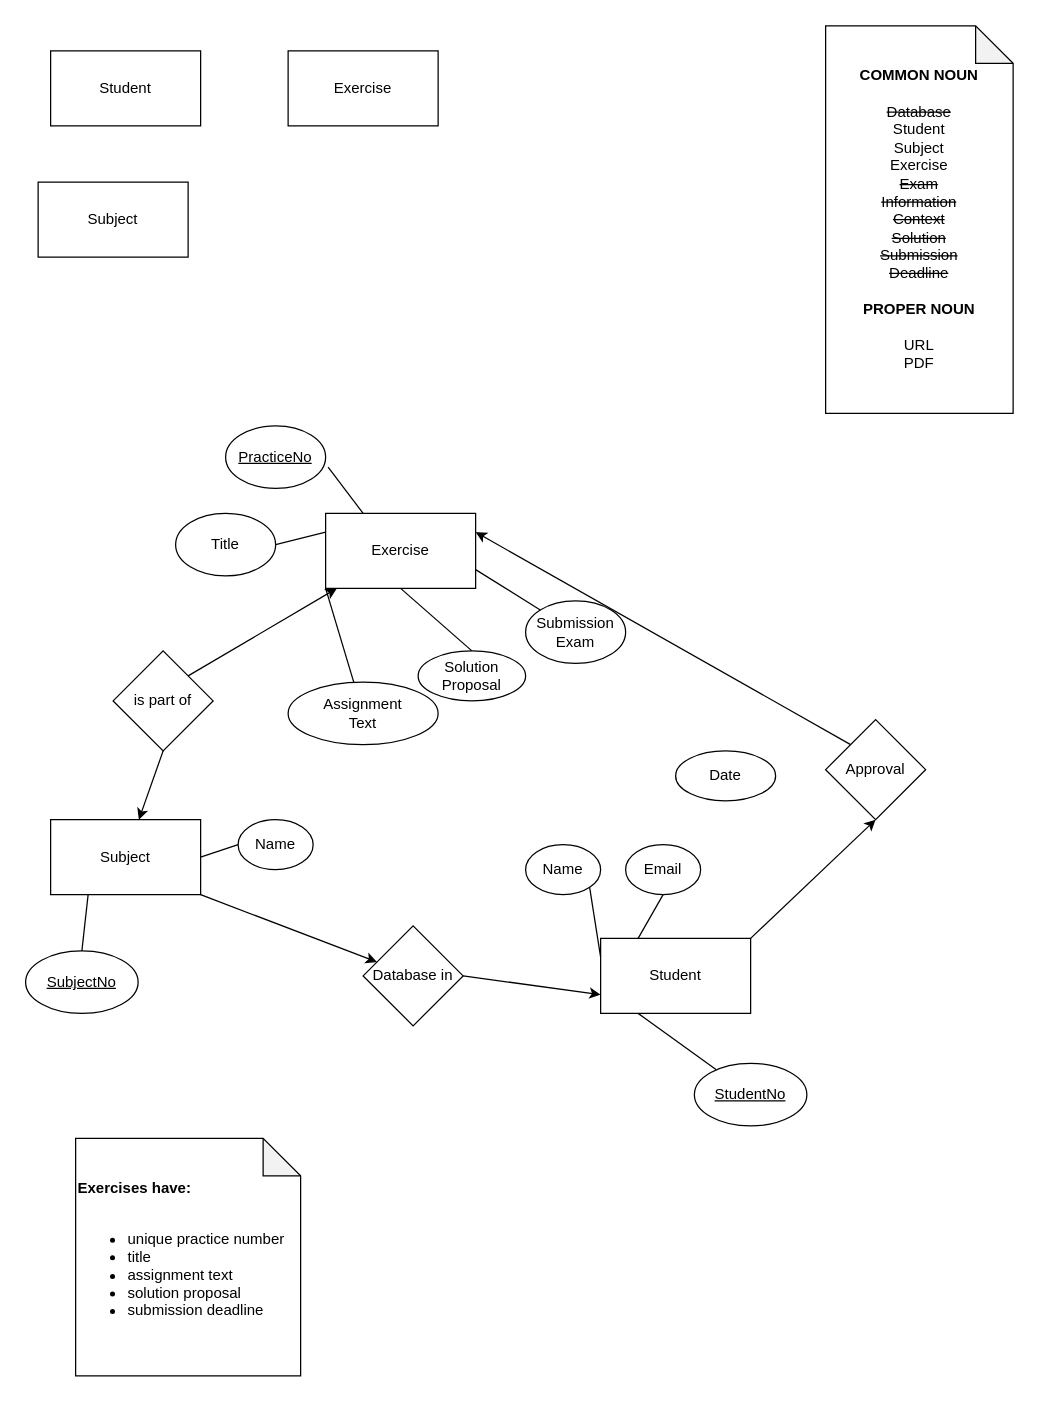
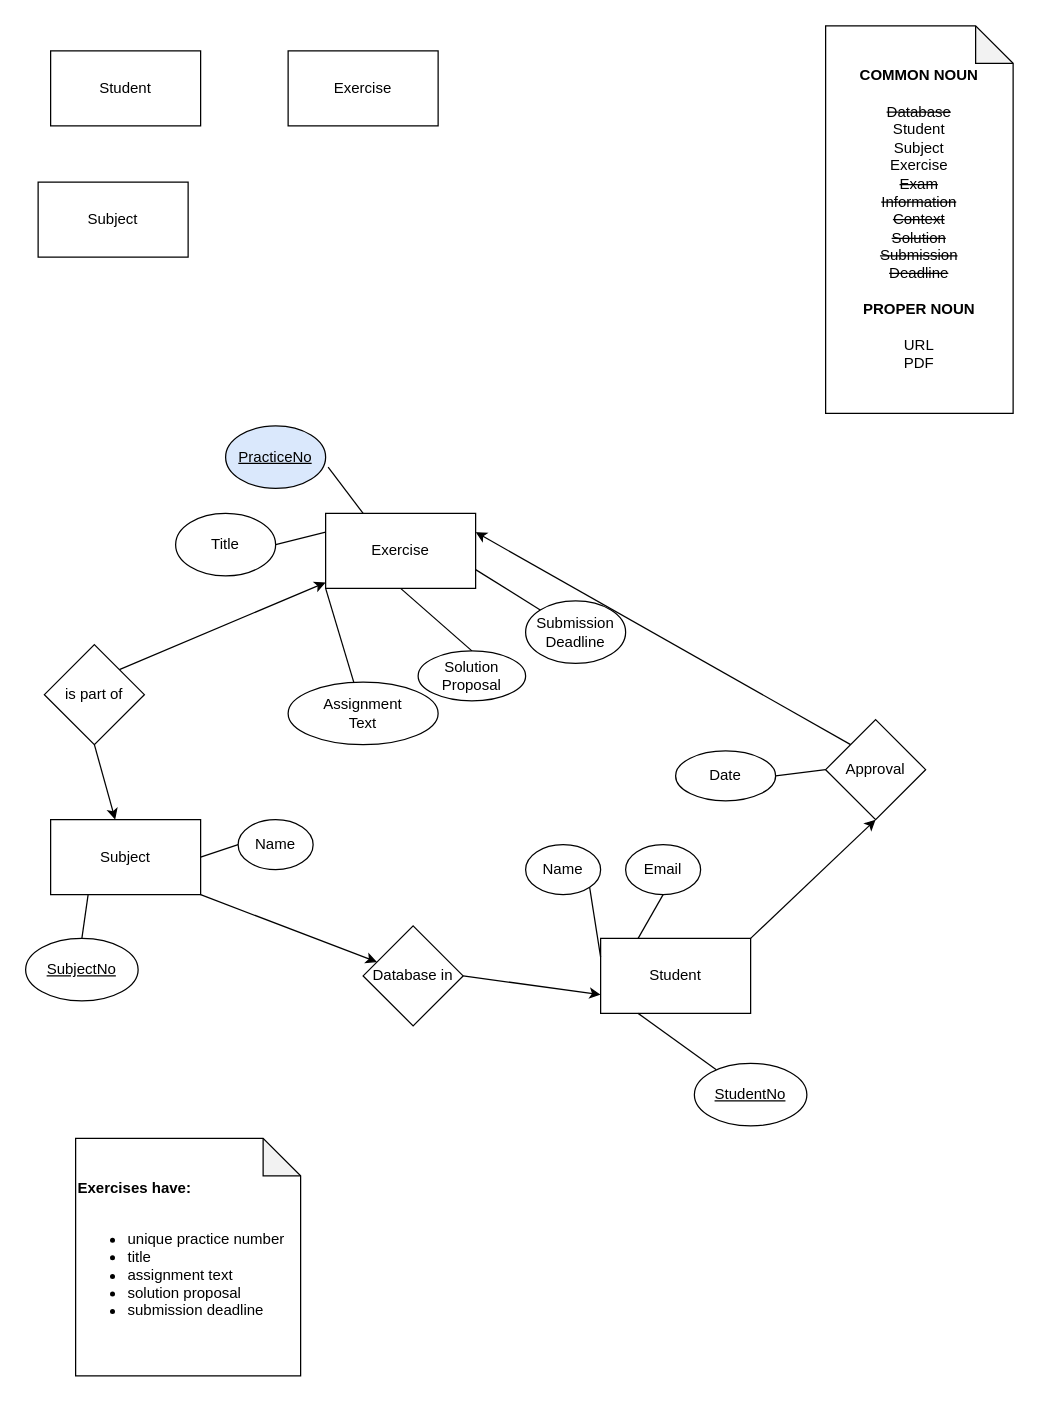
node "PracticeNo": fillcolor #ffffff -> #dae8fc
node "Submission Exam": label "Submission Exam" -> "Submission Deadline"
node "is part of": moved (163, 701) -> (94, 694)
edge "Approval" -- "Date": added
node "SubjectNo": moved (82, 982) -> (82, 969)
